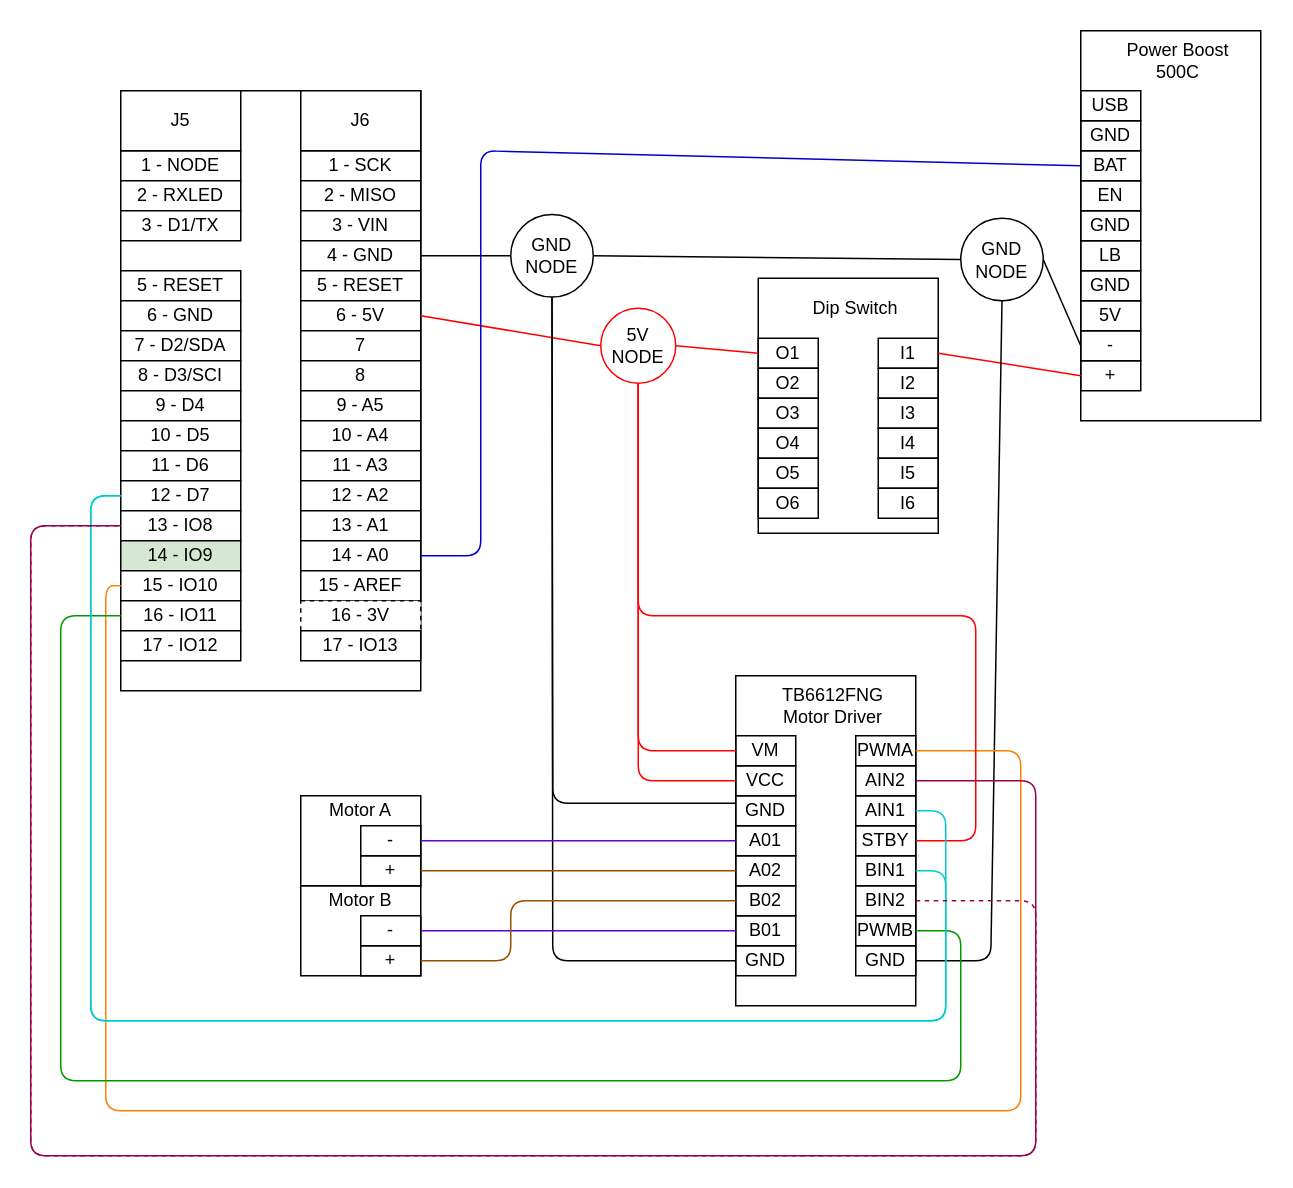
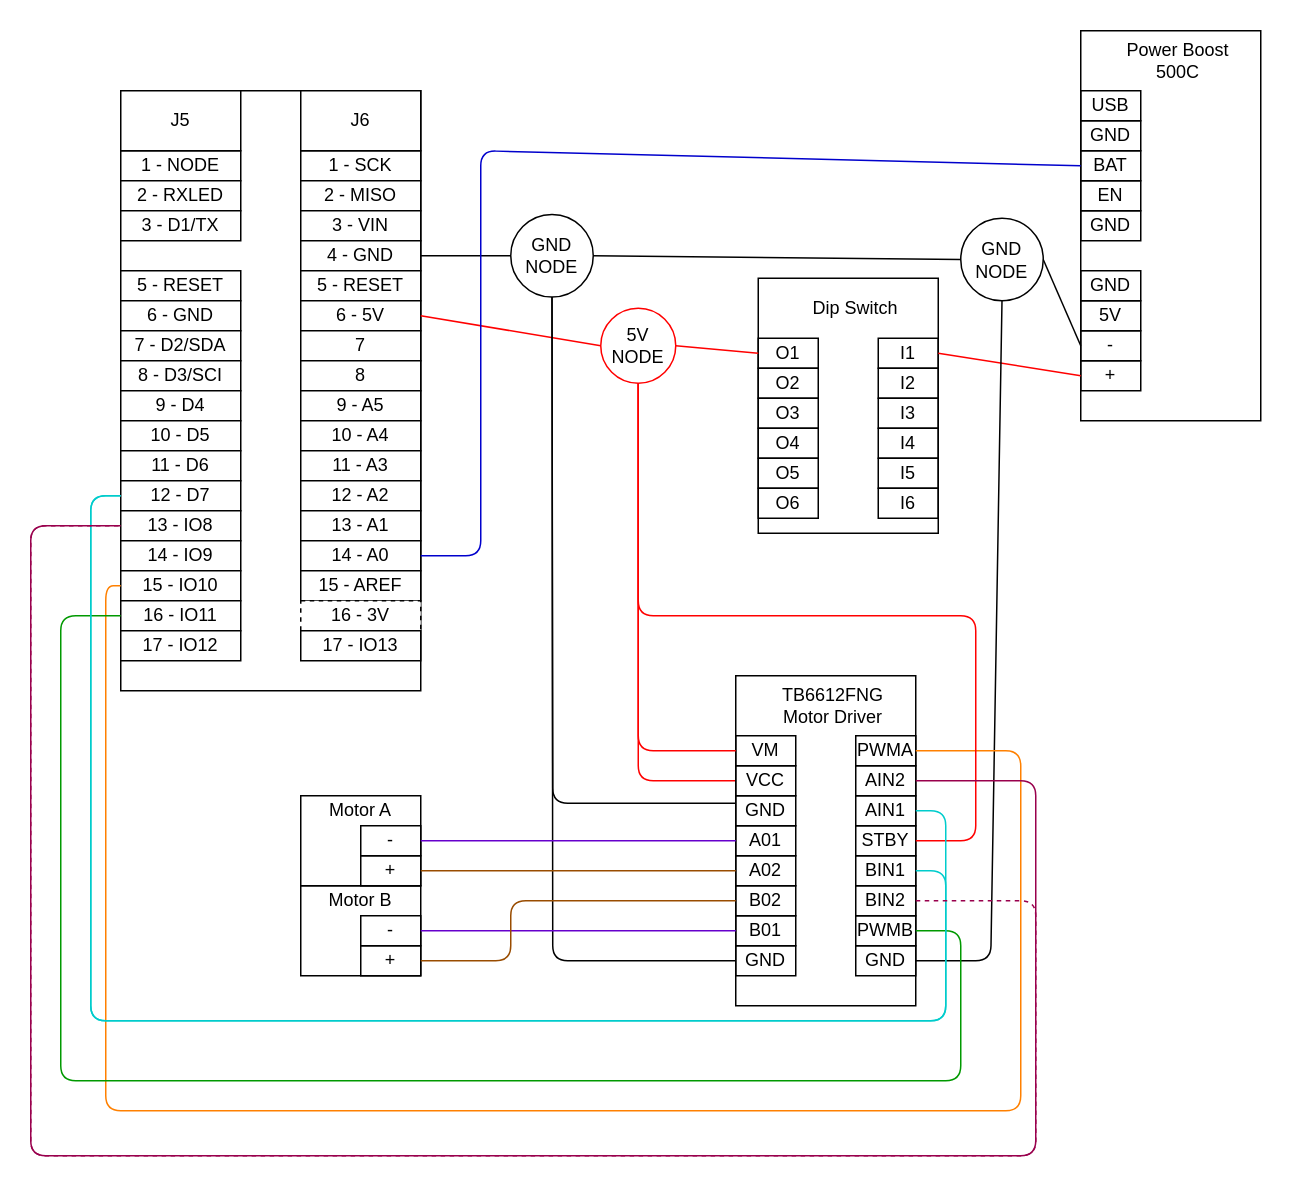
node "LB": removed
node "14 - IO9": fillcolor #d5e8d4 -> #ffffff
